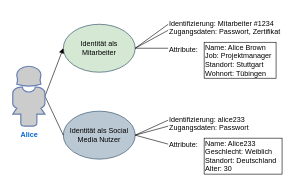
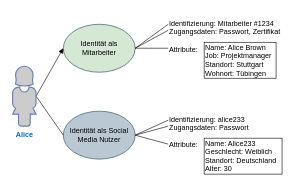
node "Alice": size 33x60 -> 24x60
